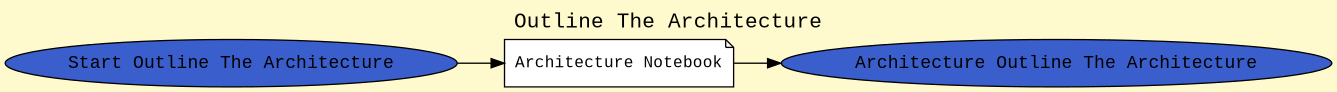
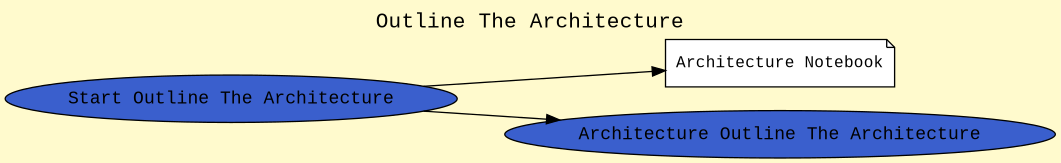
edge "Architecture Notebook" -> "Architecture Outline The Architecture": now "Start Outline The Architecture" -> "Architecture Outline The Architecture"
